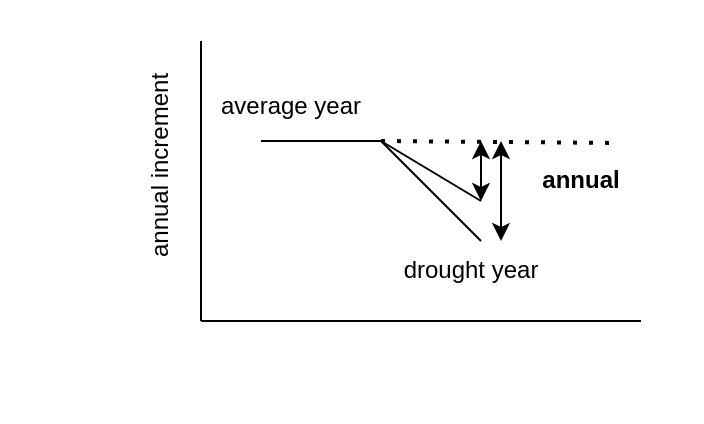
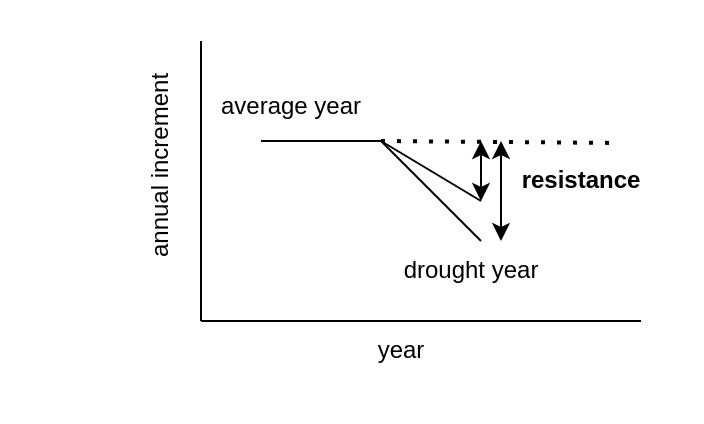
node "annual": label "annual" -> "resistance"
node "year": added
